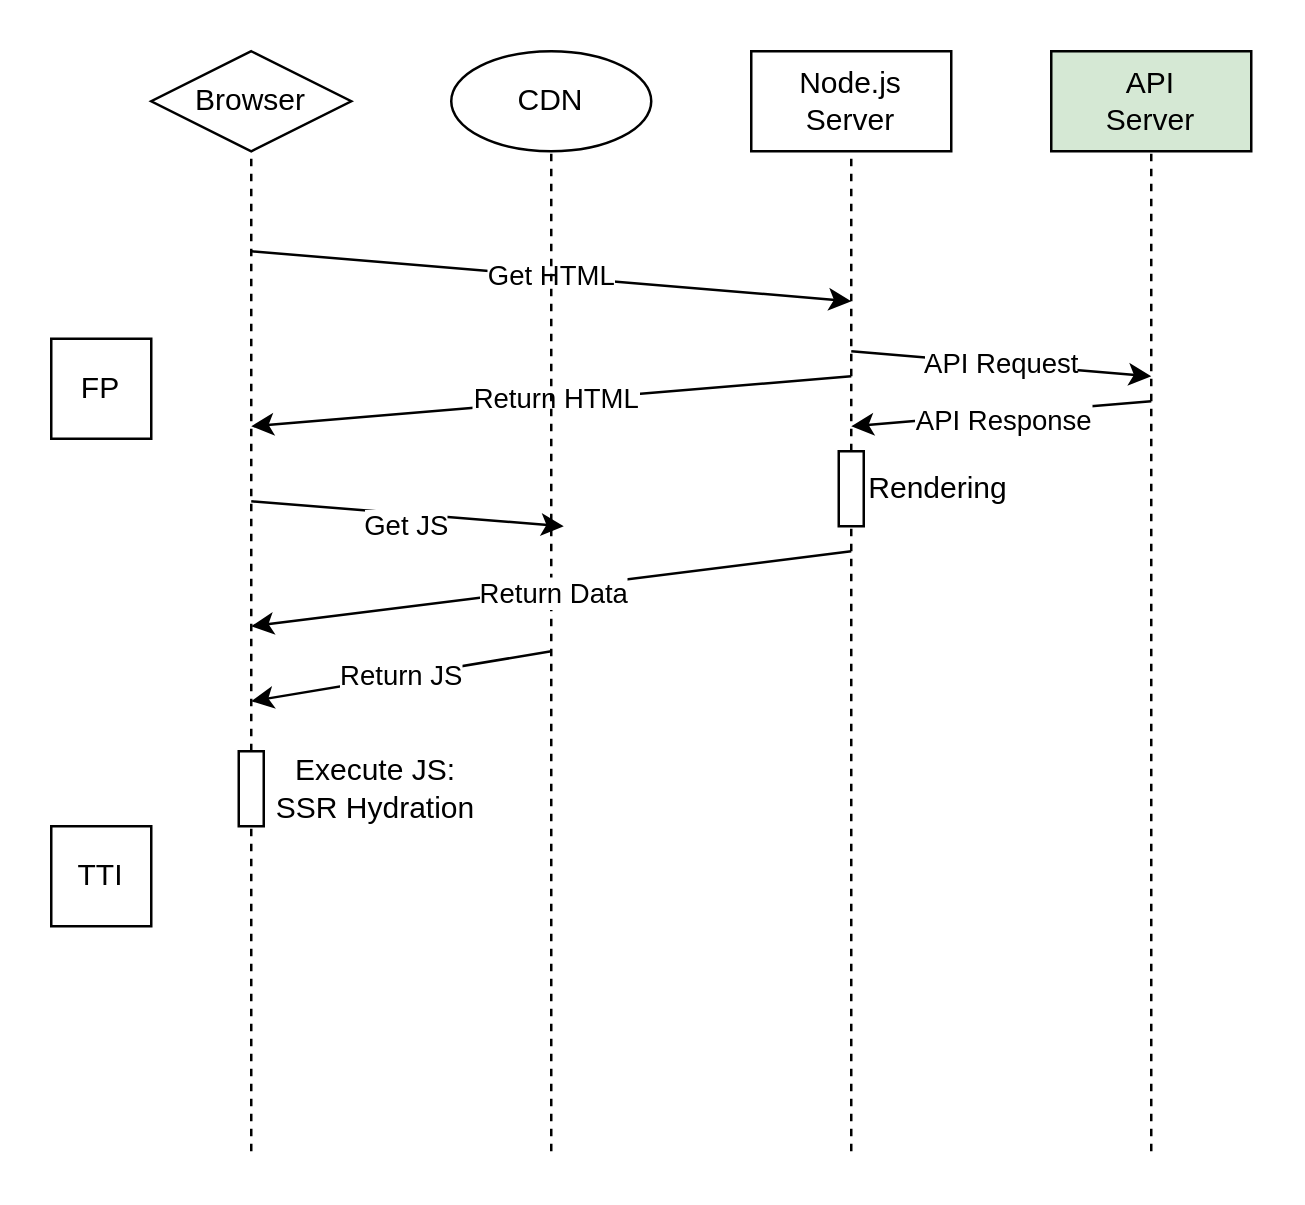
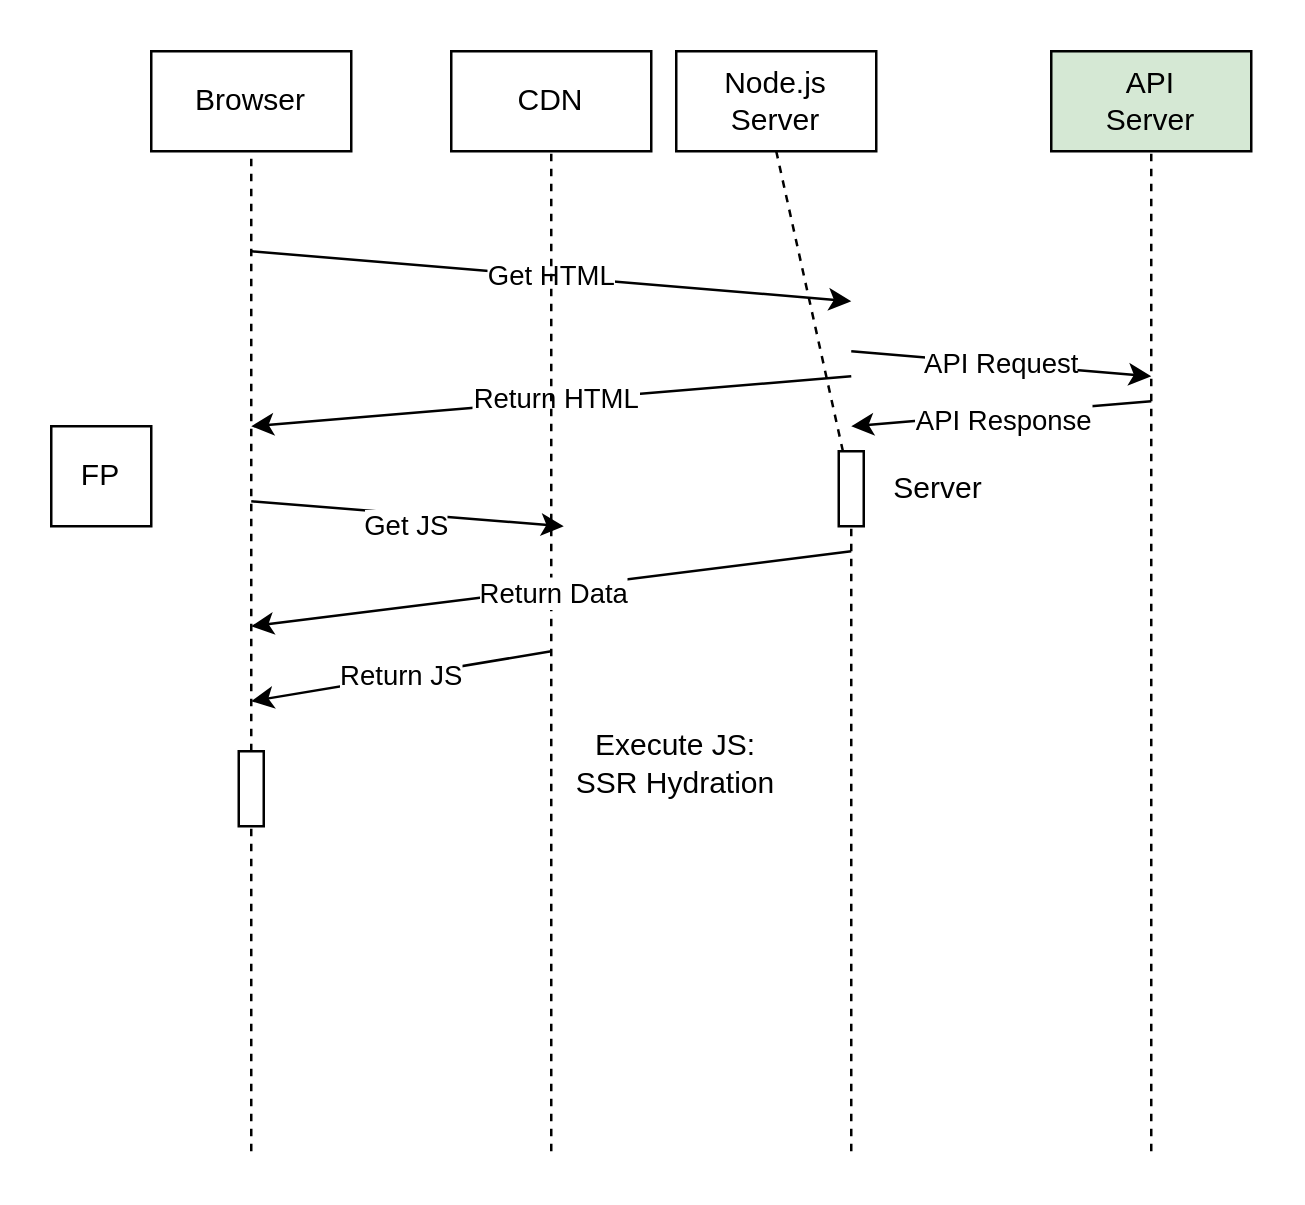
node "Browser": shape diamond -> rectangle
node "CDN": shape ellipse -> rectangle
node "Node.js Server": moved (851, 101) -> (776, 101)
node "FP": moved (101, 389) -> (101, 476)
node "Rendering": label "Rendering" -> "Server"
node "Execute JS: SSR Hydration": moved (376, 789) -> (676, 764)
node "TTI": removed
